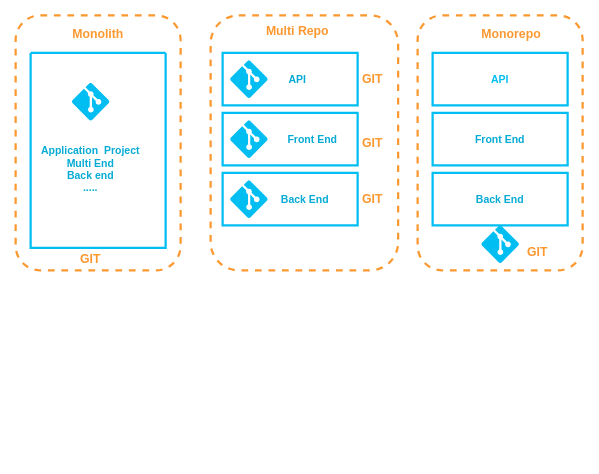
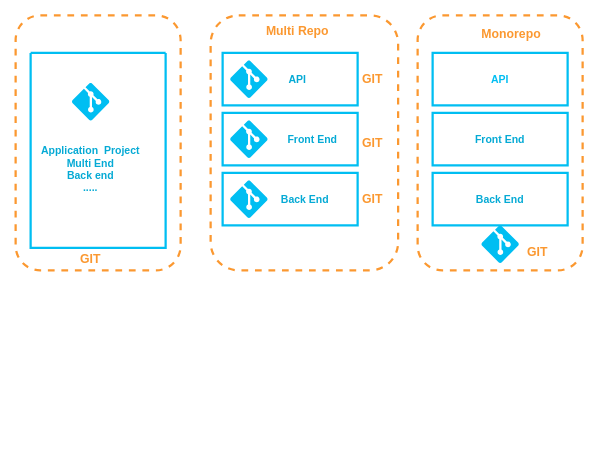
node "Monolith": removed
